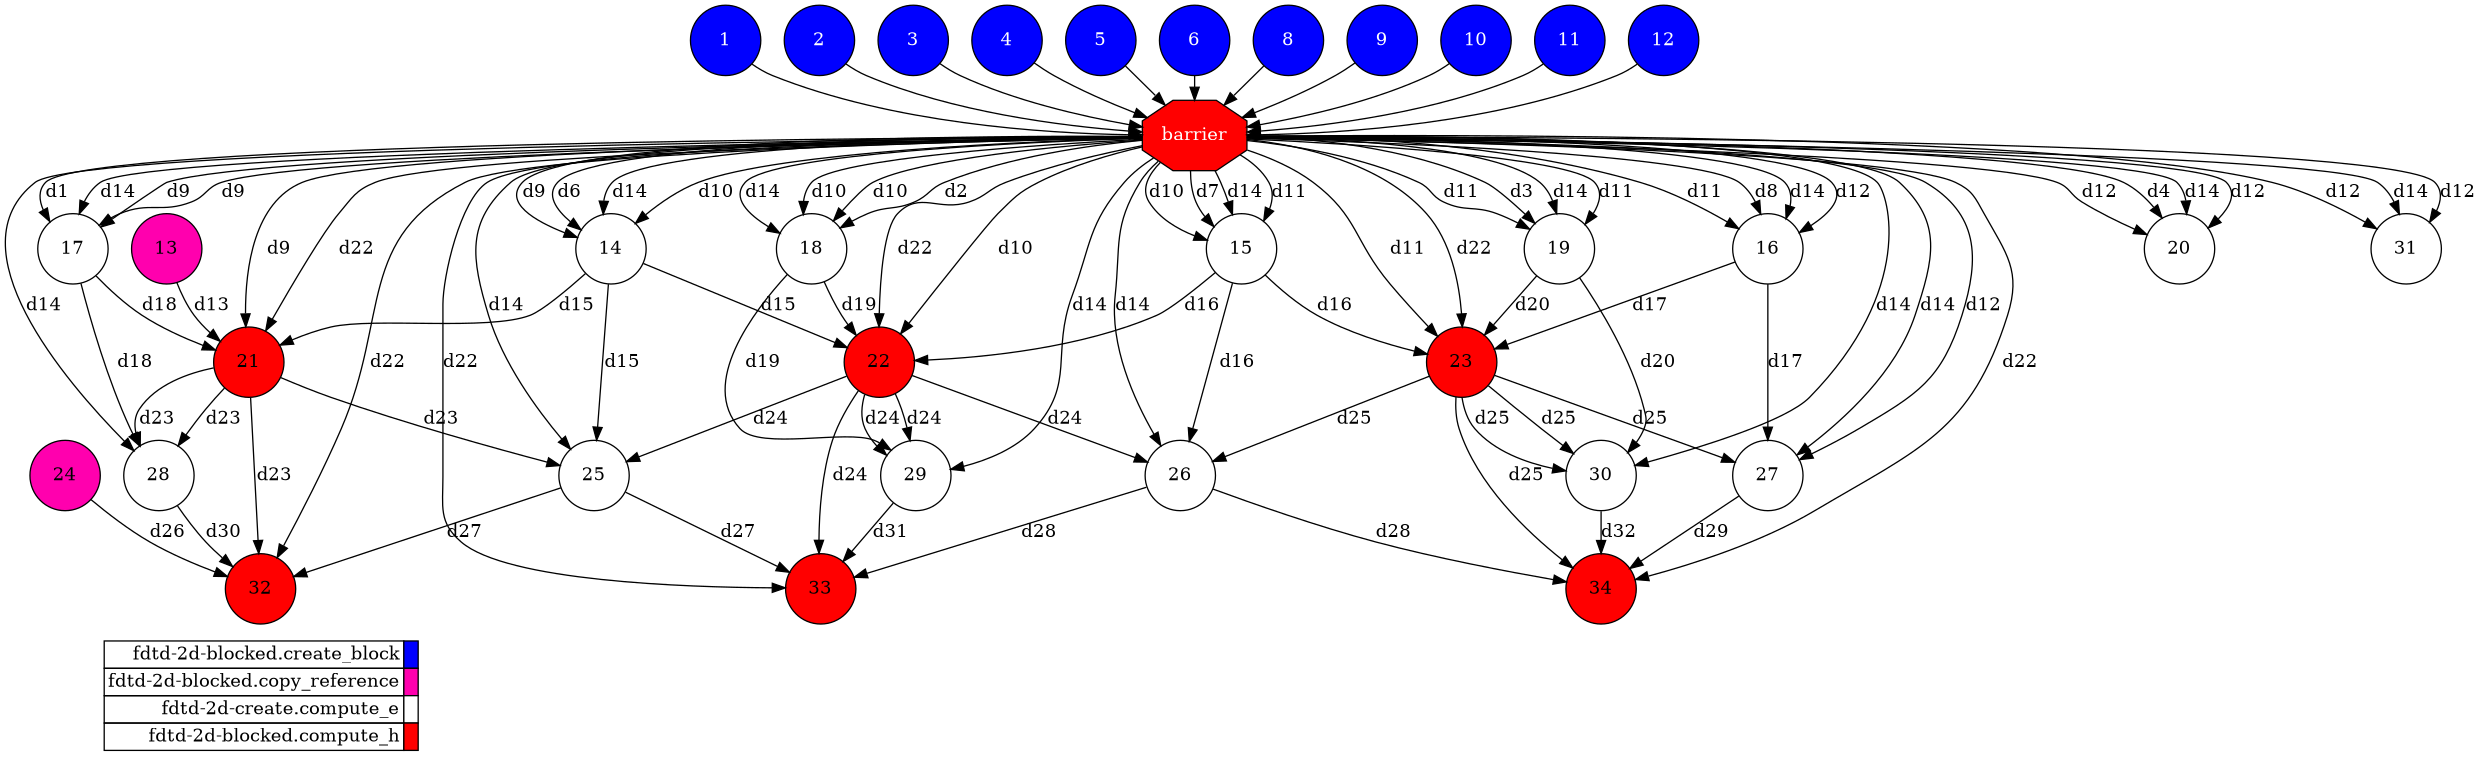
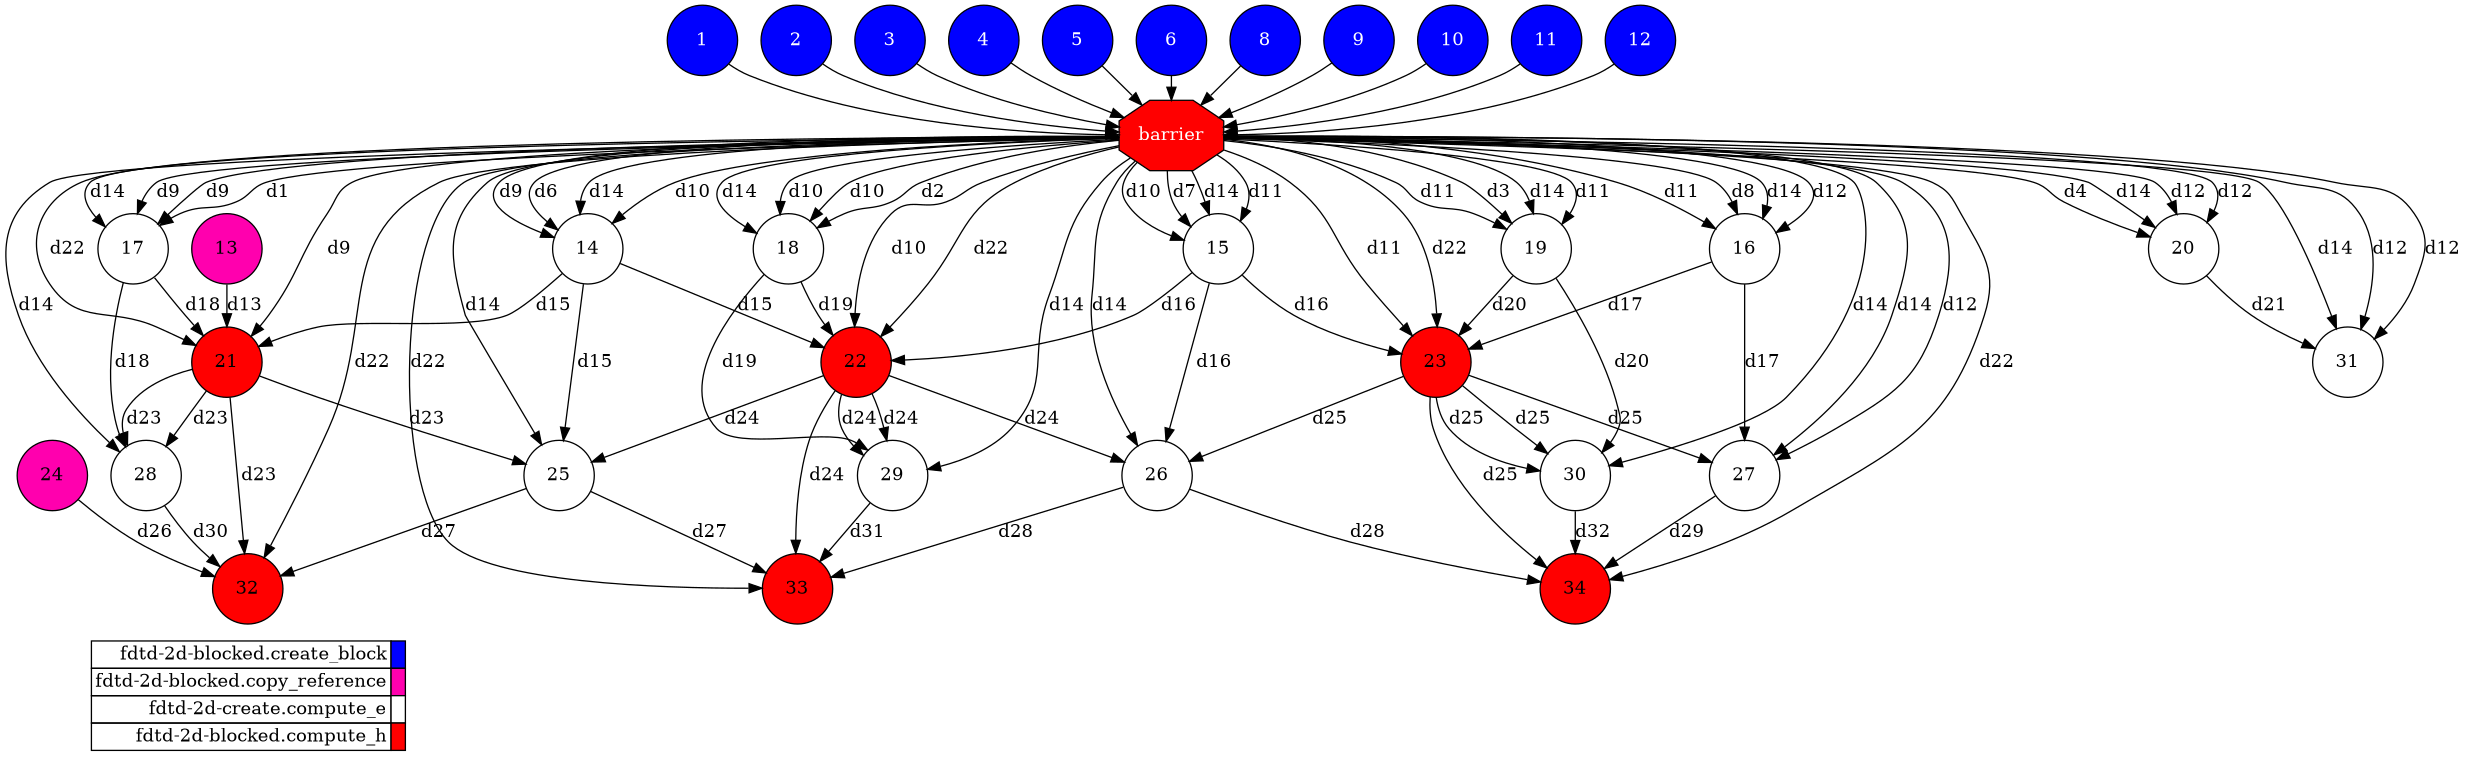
edge "20" -> "31": added, label "d21"
